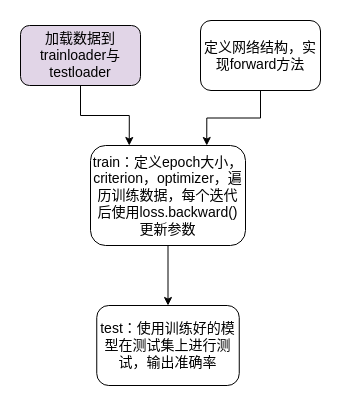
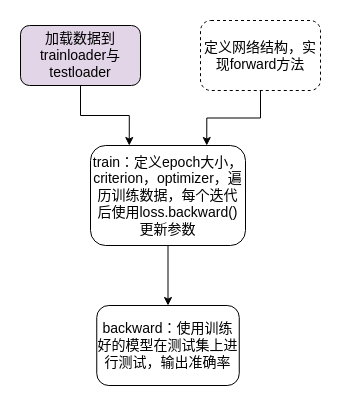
node "定义网络结构，实现forward方法": style solid -> dashed
node "test：使用训练好的模型在测试集上进行测试，输出准确率": label "test：使用训练好的模型在测试集上进行测试，输出准确率" -> "backward：使用训练好的模型在测试集上进行测试，输出准确率"
